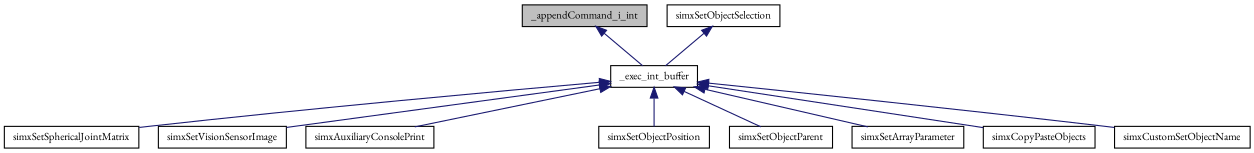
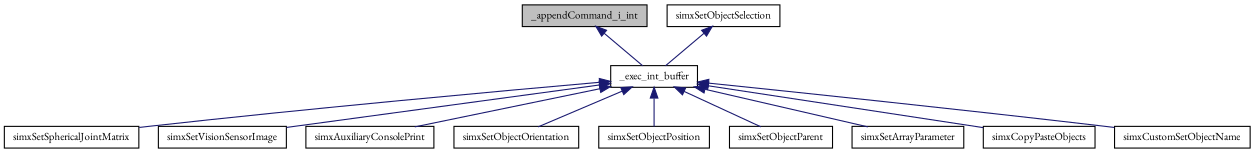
node "simxSetObjectOrientation": added
